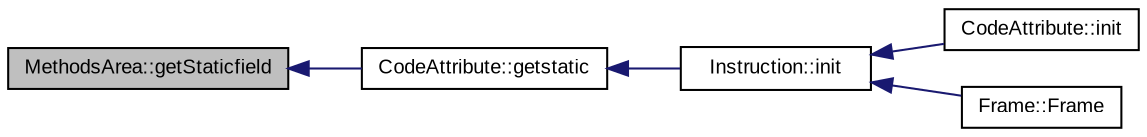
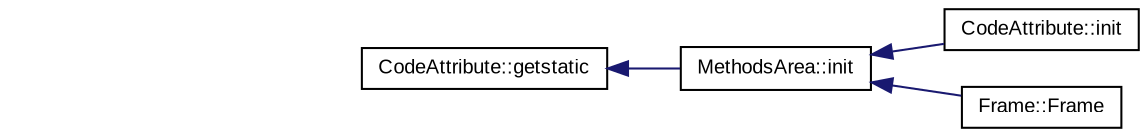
node "MethodsArea::getStaticfield": removed
node "Instruction::init": label "Instruction::init" -> "MethodsArea::init"
